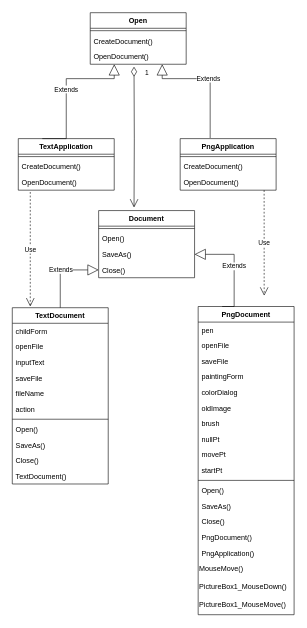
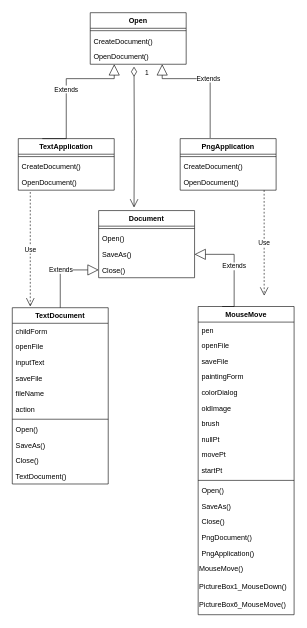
node "PngDocument": label "PngDocument" -> "MouseMove"
node "PictureBox1_MouseMove()": label "PictureBox1_MouseMove()" -> "PictureBox6_MouseMove()"
